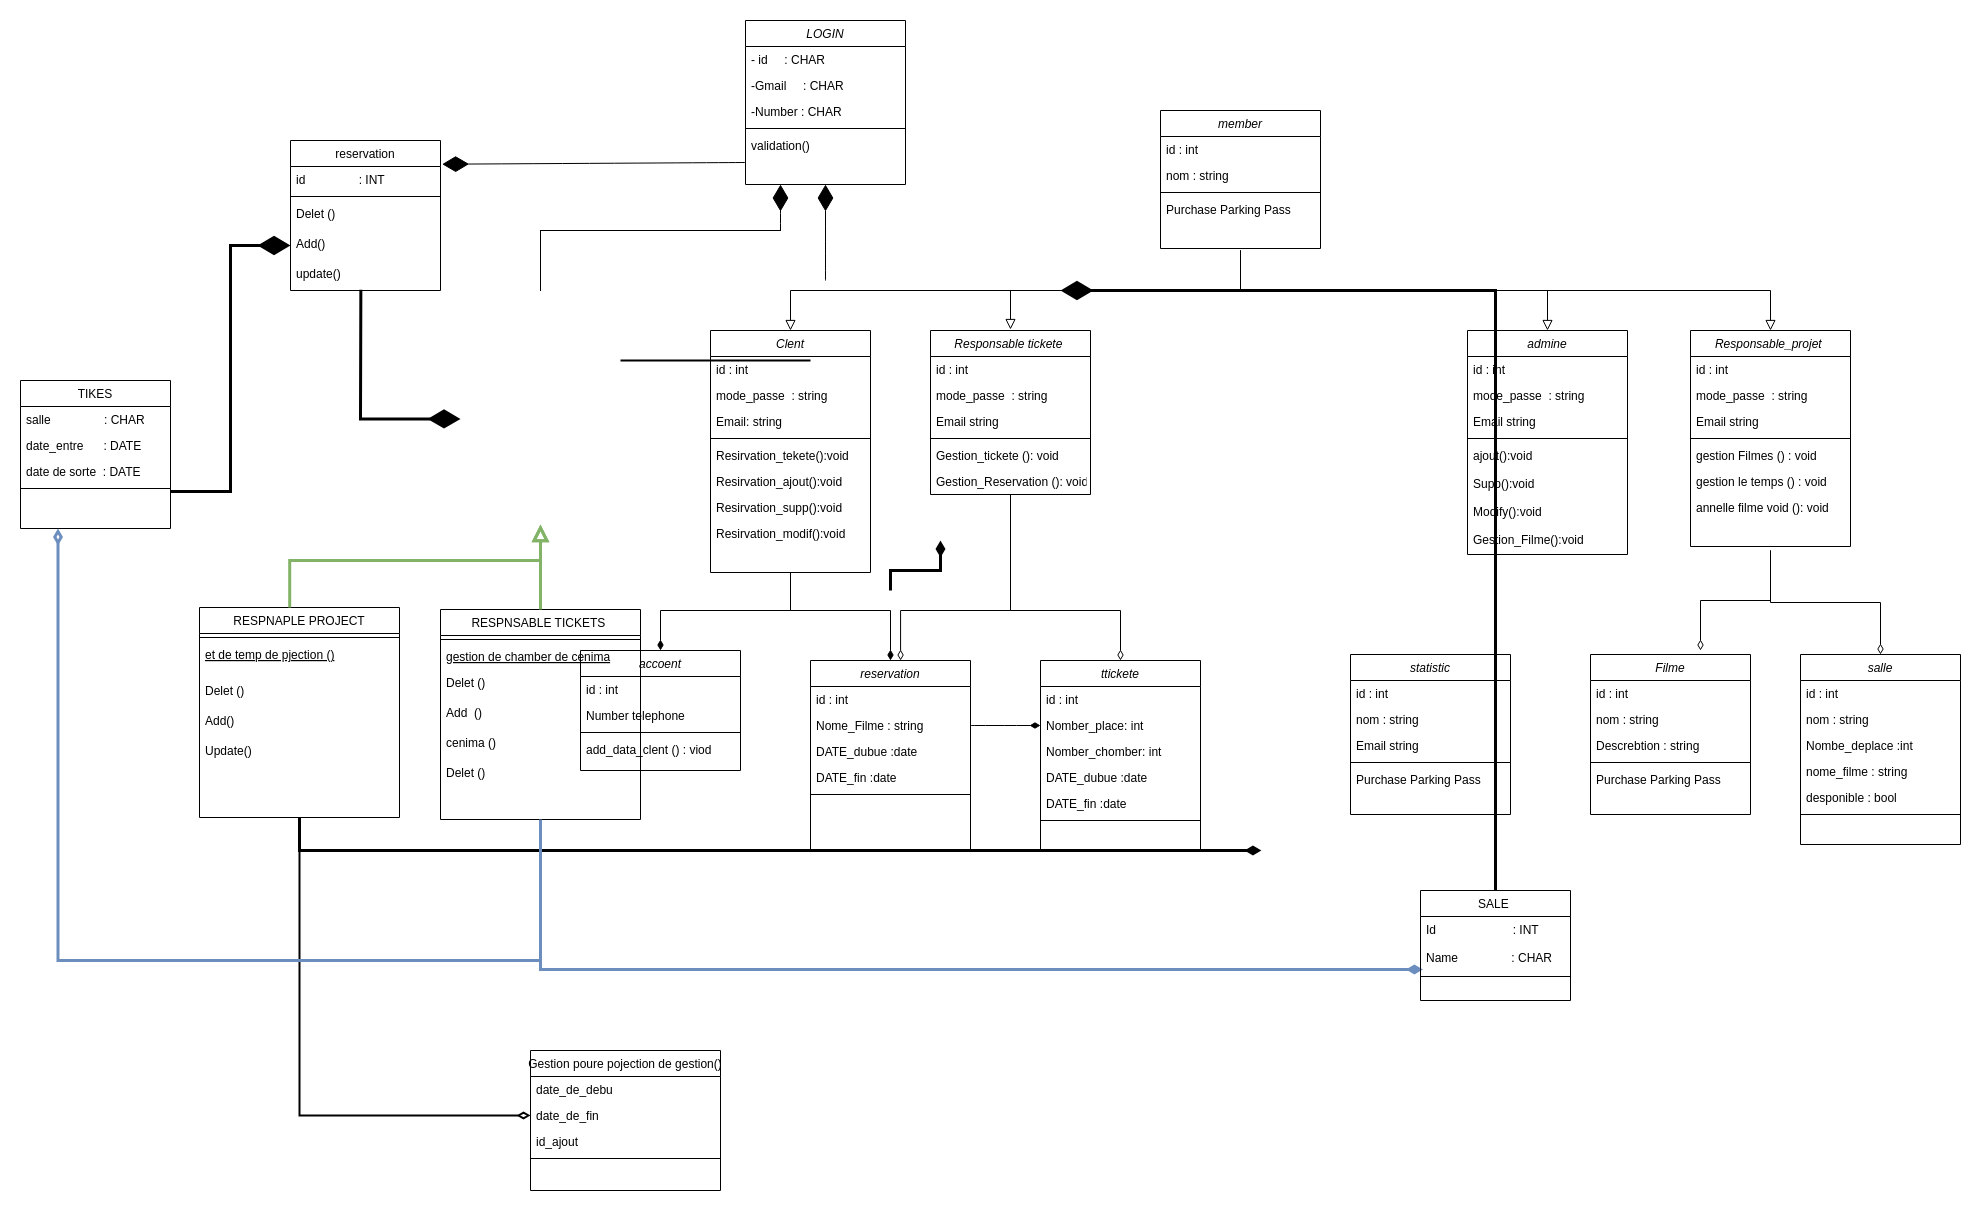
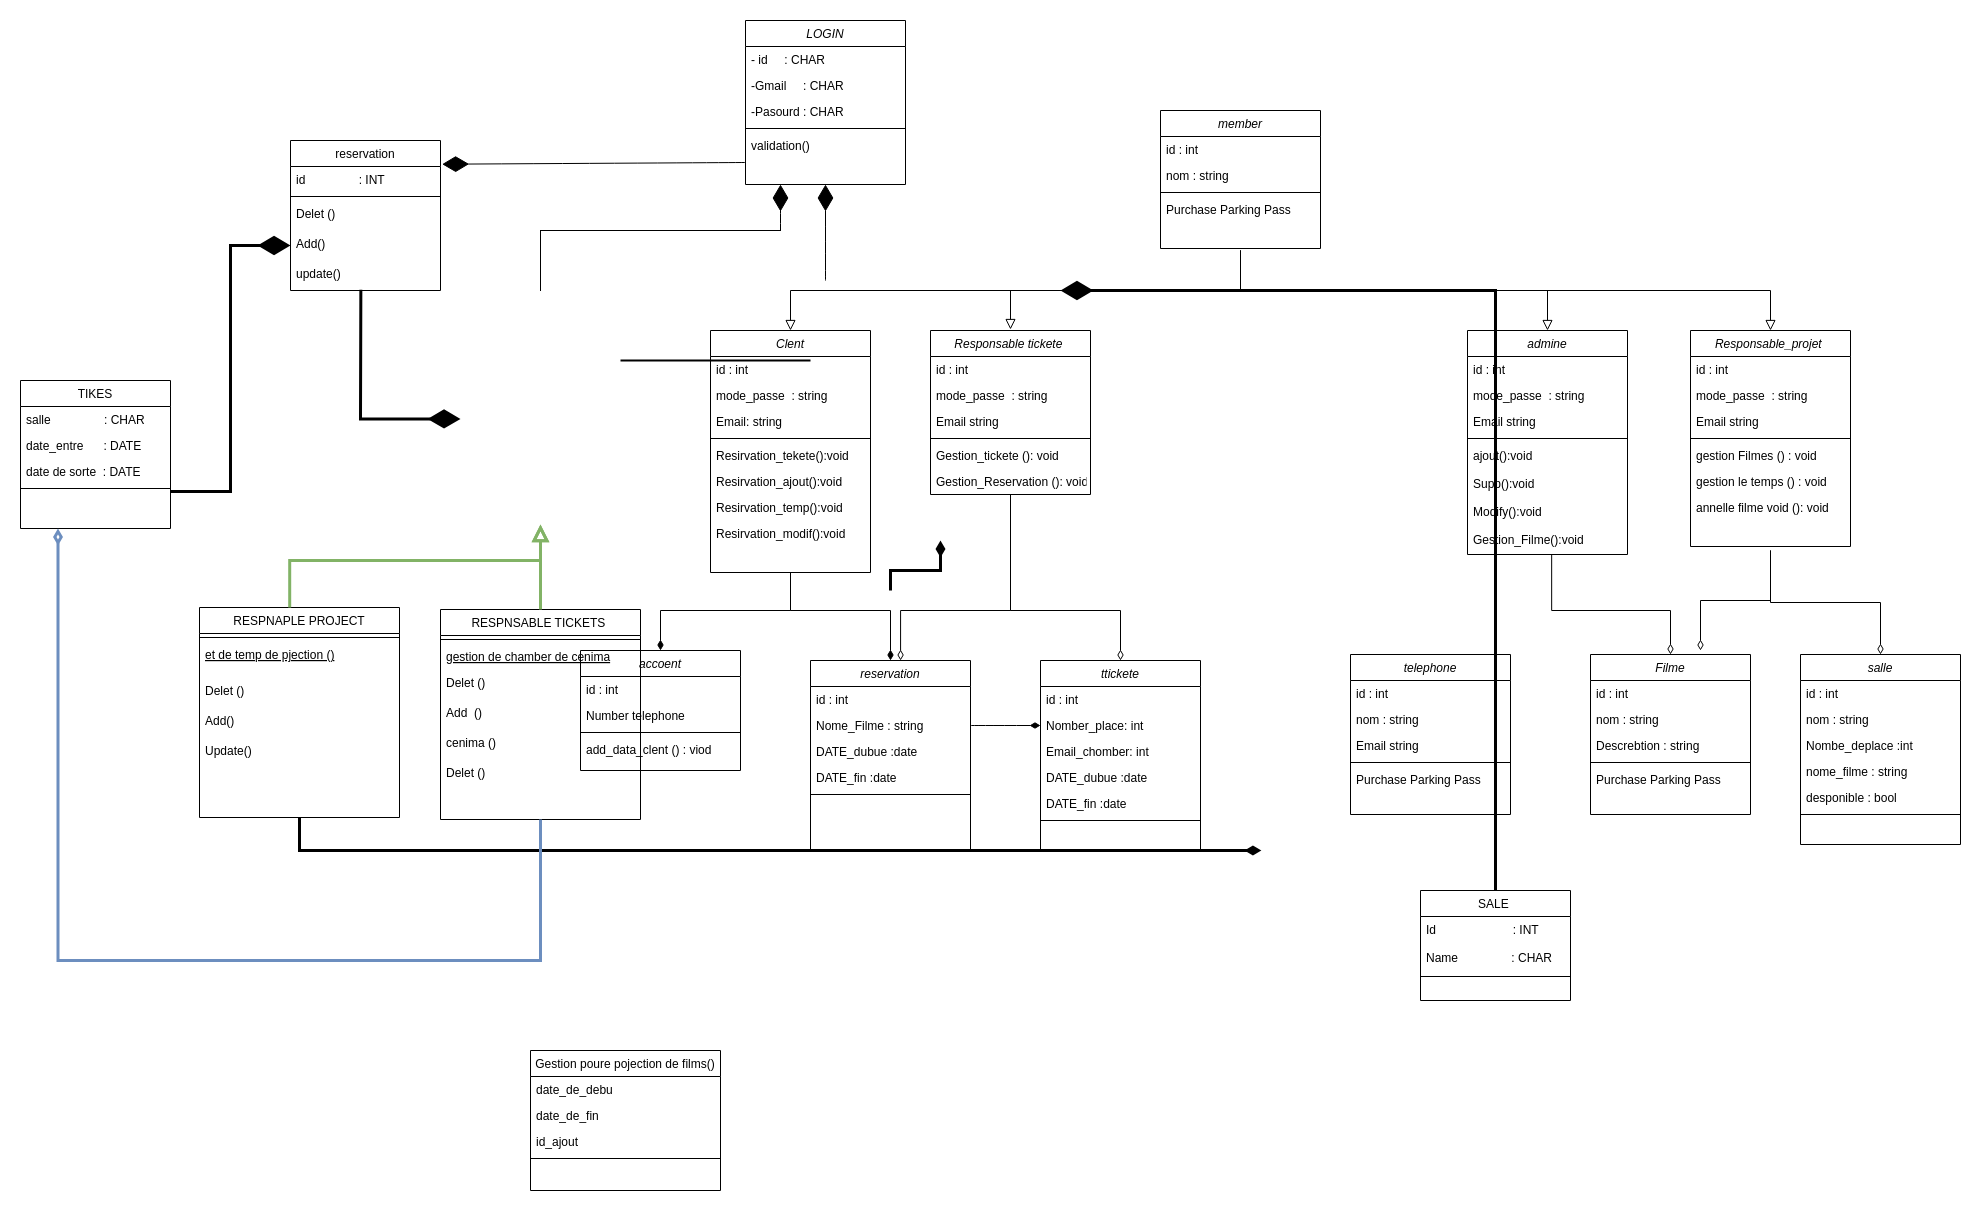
node "-Number : CHAR": label "-Number : CHAR" -> "-Pasourd : CHAR"
node "Resirvation_supp():void": label "Resirvation_supp():void" -> "Resirvation_temp():void"
edge "Gestion_Filme():void" -> "Filme": added
node "statistic": label "statistic" -> "telephone"
node "Nomber_chomber: int": label "Nomber_chomber: int" -> "Email_chomber: int"
edge "RESPNSABLE TICKETS" -> "Name : CHAR": removed
node "Gestion poure pojection de gestion()": label "Gestion poure pojection de gestion()" -> "Gestion poure pojection de films()"
edge "RESPNAPLE PROJECT" -> "date_de_fin": removed
